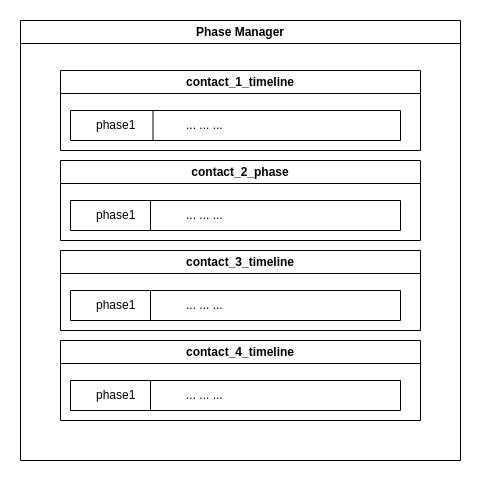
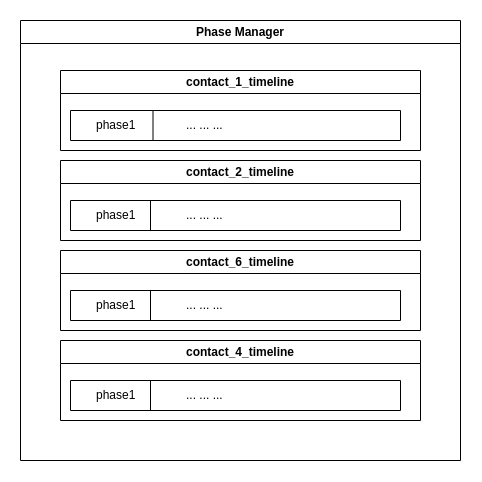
node "contact_2_phase": label "contact_2_phase" -> "contact_2_timeline"
node "contact_3_timeline": label "contact_3_timeline" -> "contact_6_timeline"
